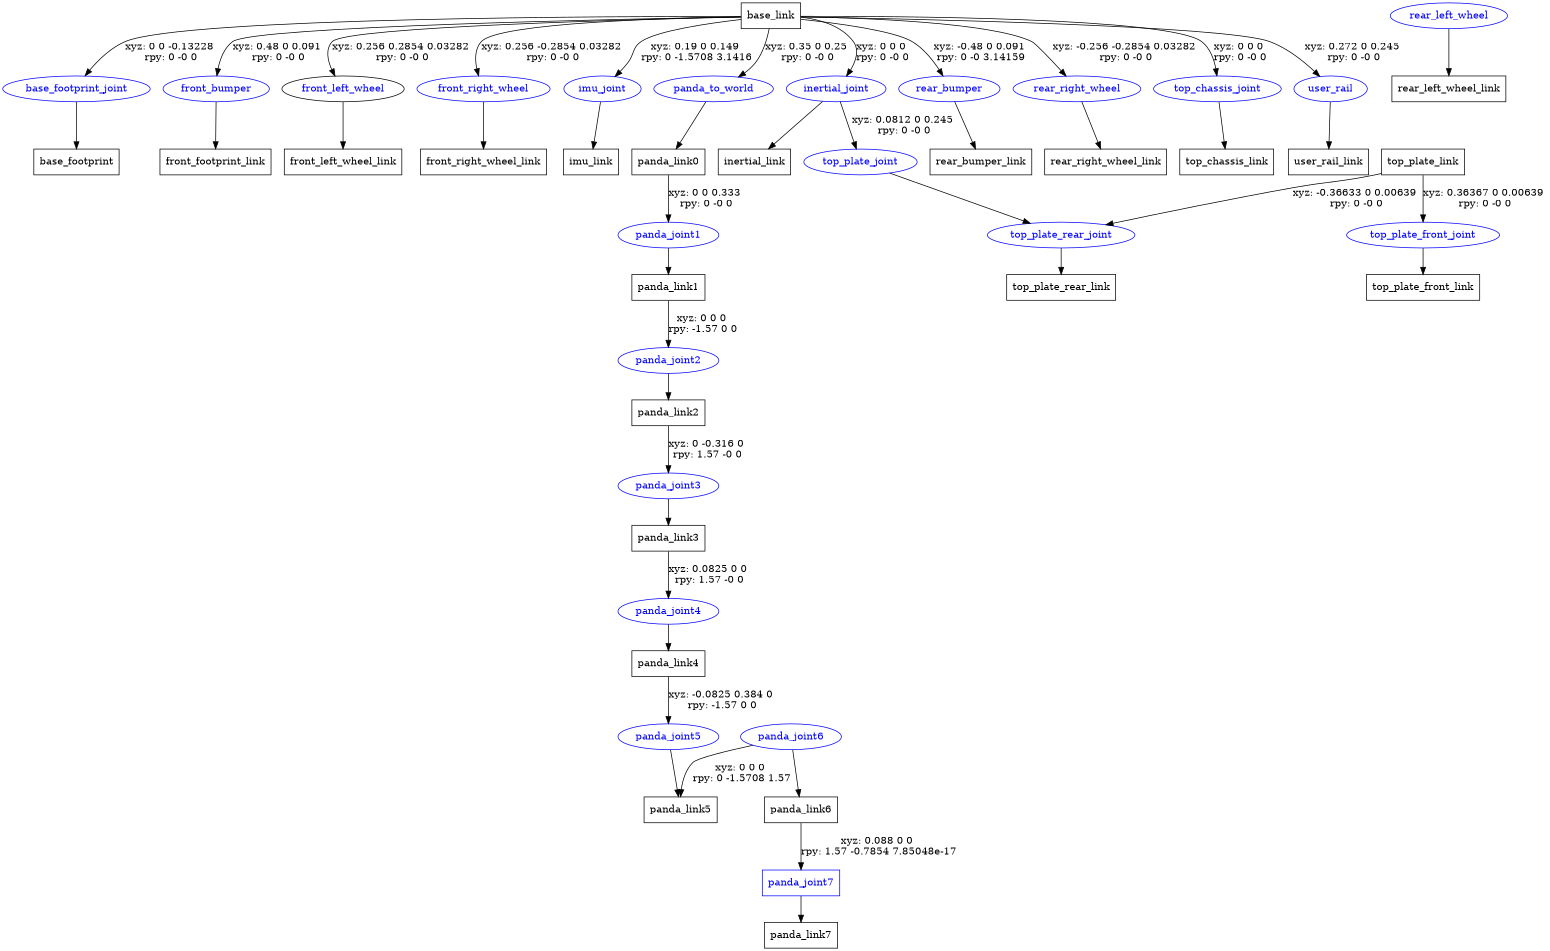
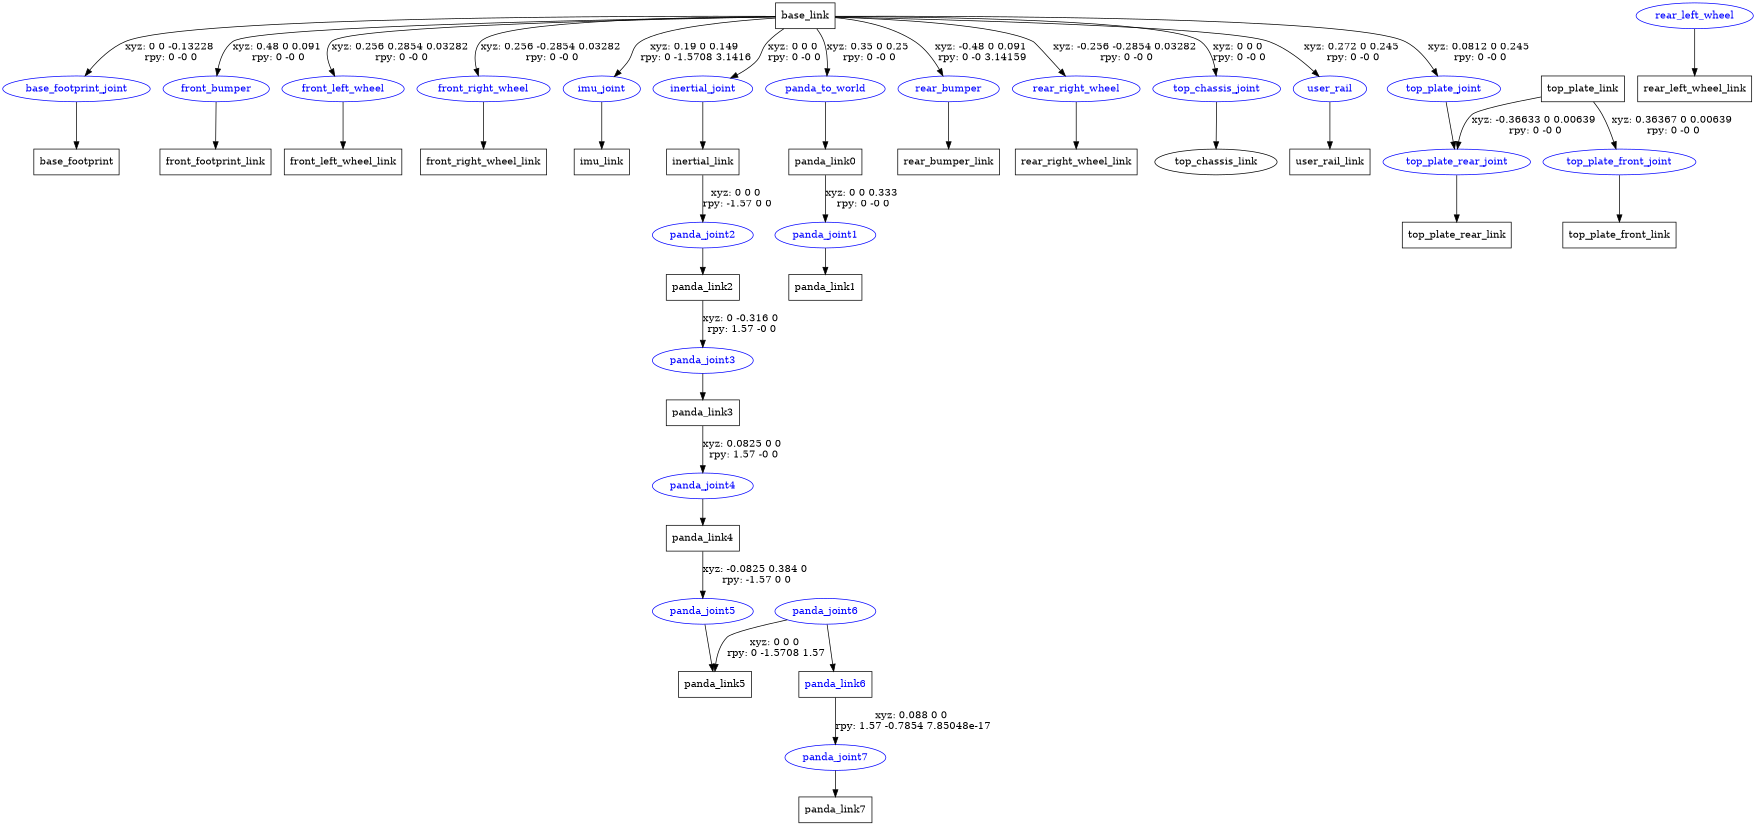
node "front_left_wheel": color black -> blue
edge "inertial_joint" -> "top_plate_joint": now "base_link" -> "top_plate_joint"
node "top_chassis_link": shape box -> ellipse
edge "panda_link1" -> "panda_joint2": now "inertial_link" -> "panda_joint2"
node "panda_link6": fontcolor black -> blue
node "panda_joint7": shape box -> ellipse
